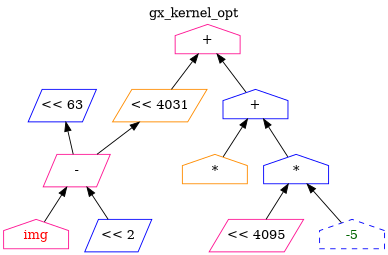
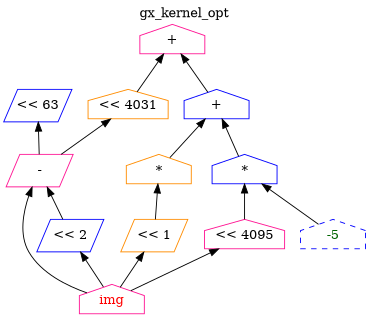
node "<< 4031": shape parallelogram -> house
node "<< 1": added
node "<< 4095": shape parallelogram -> house
edge "img" -> "<< 4095": added
edge "img" -> "<< 2": added
